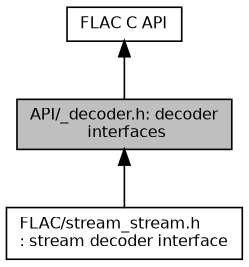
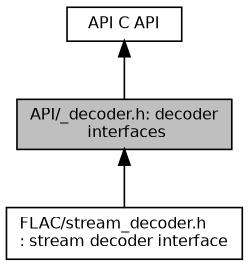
node "FLAC C API": label "FLAC C API" -> "API C API"
node "FLAC/stream_stream.h : stream decoder interface": label "FLAC/stream_stream.h : stream decoder interface" -> "FLAC/stream_decoder.h : stream decoder interface"
